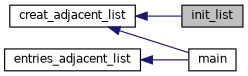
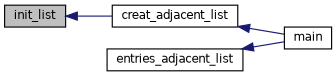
edge "init_list" -> "creat_adjacent_list": reversed
